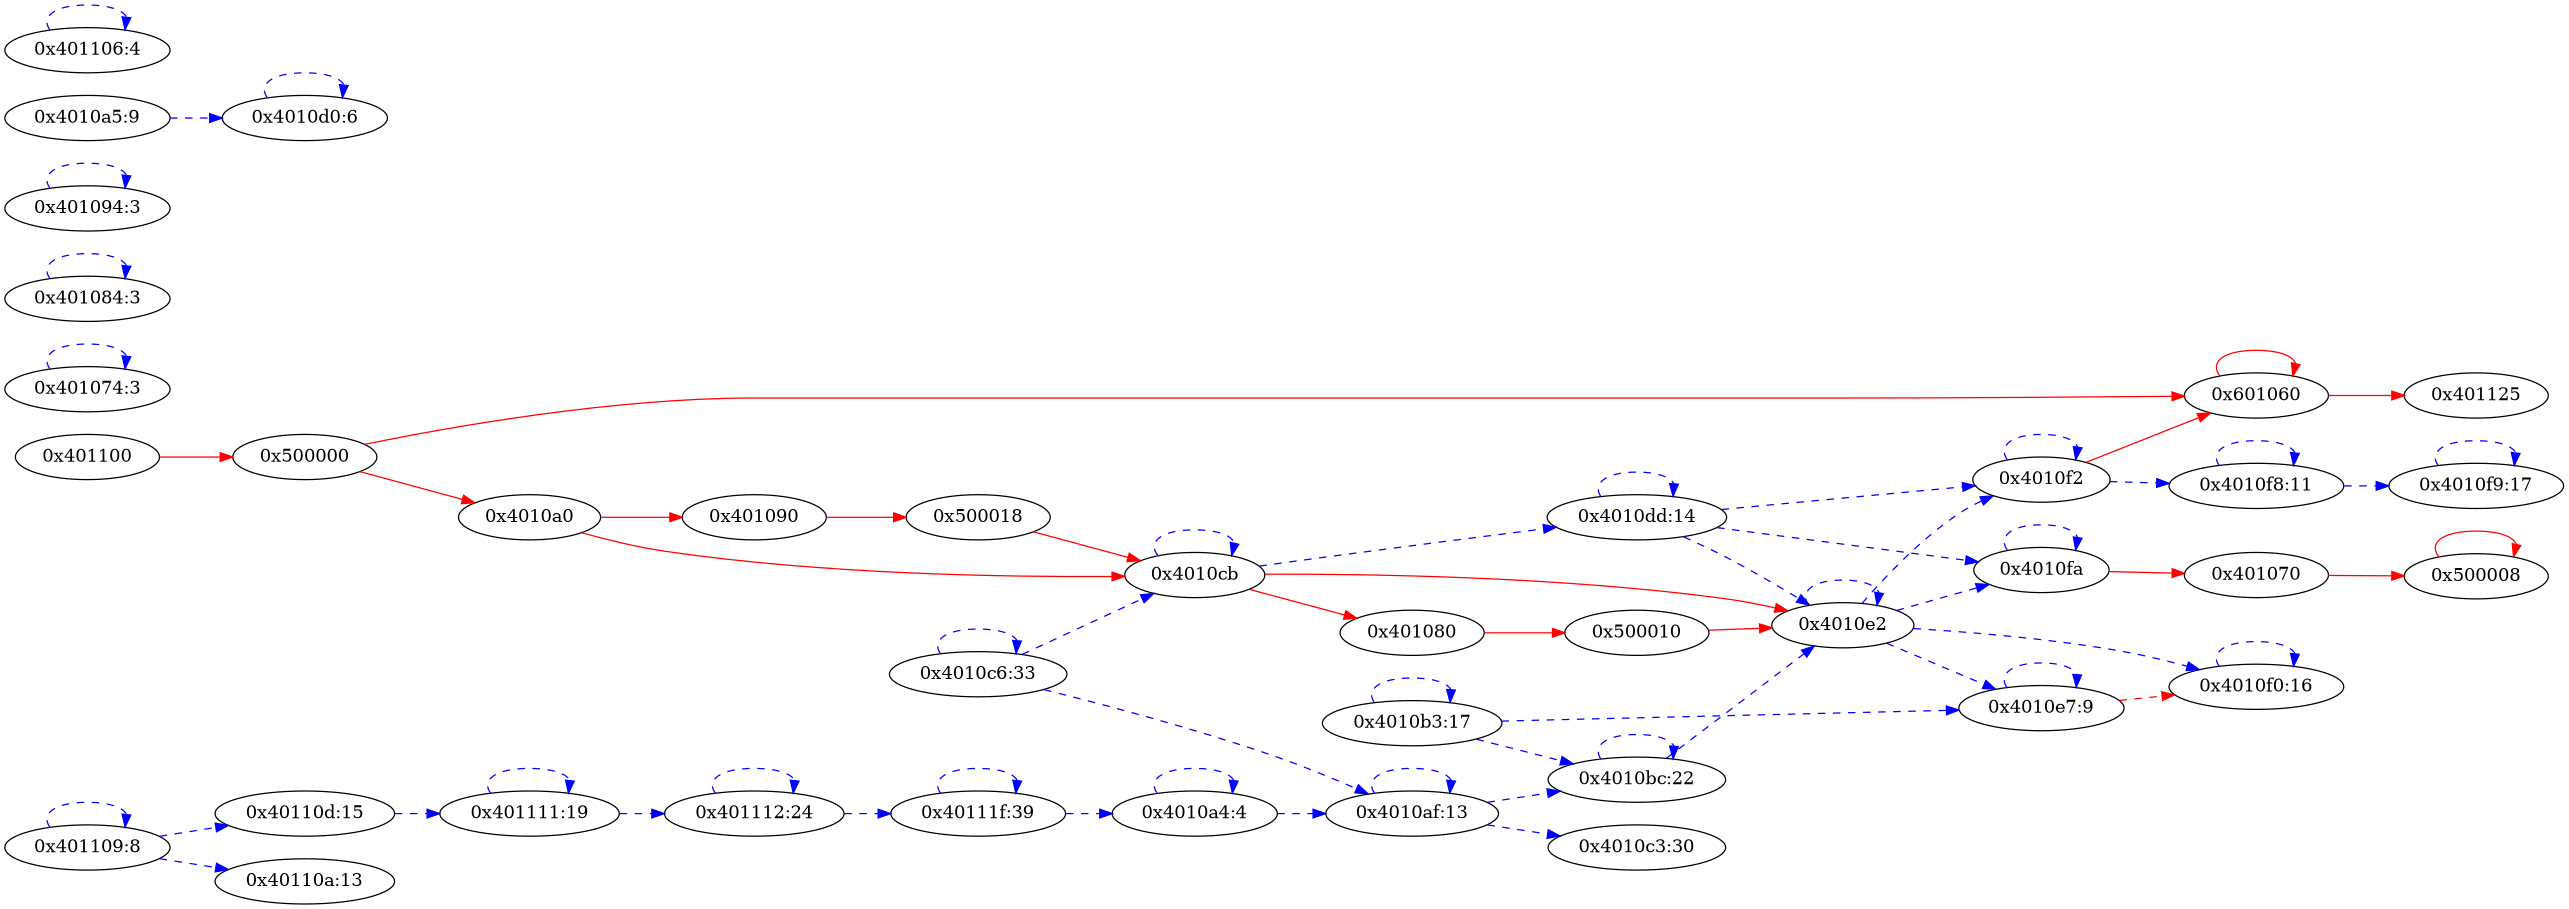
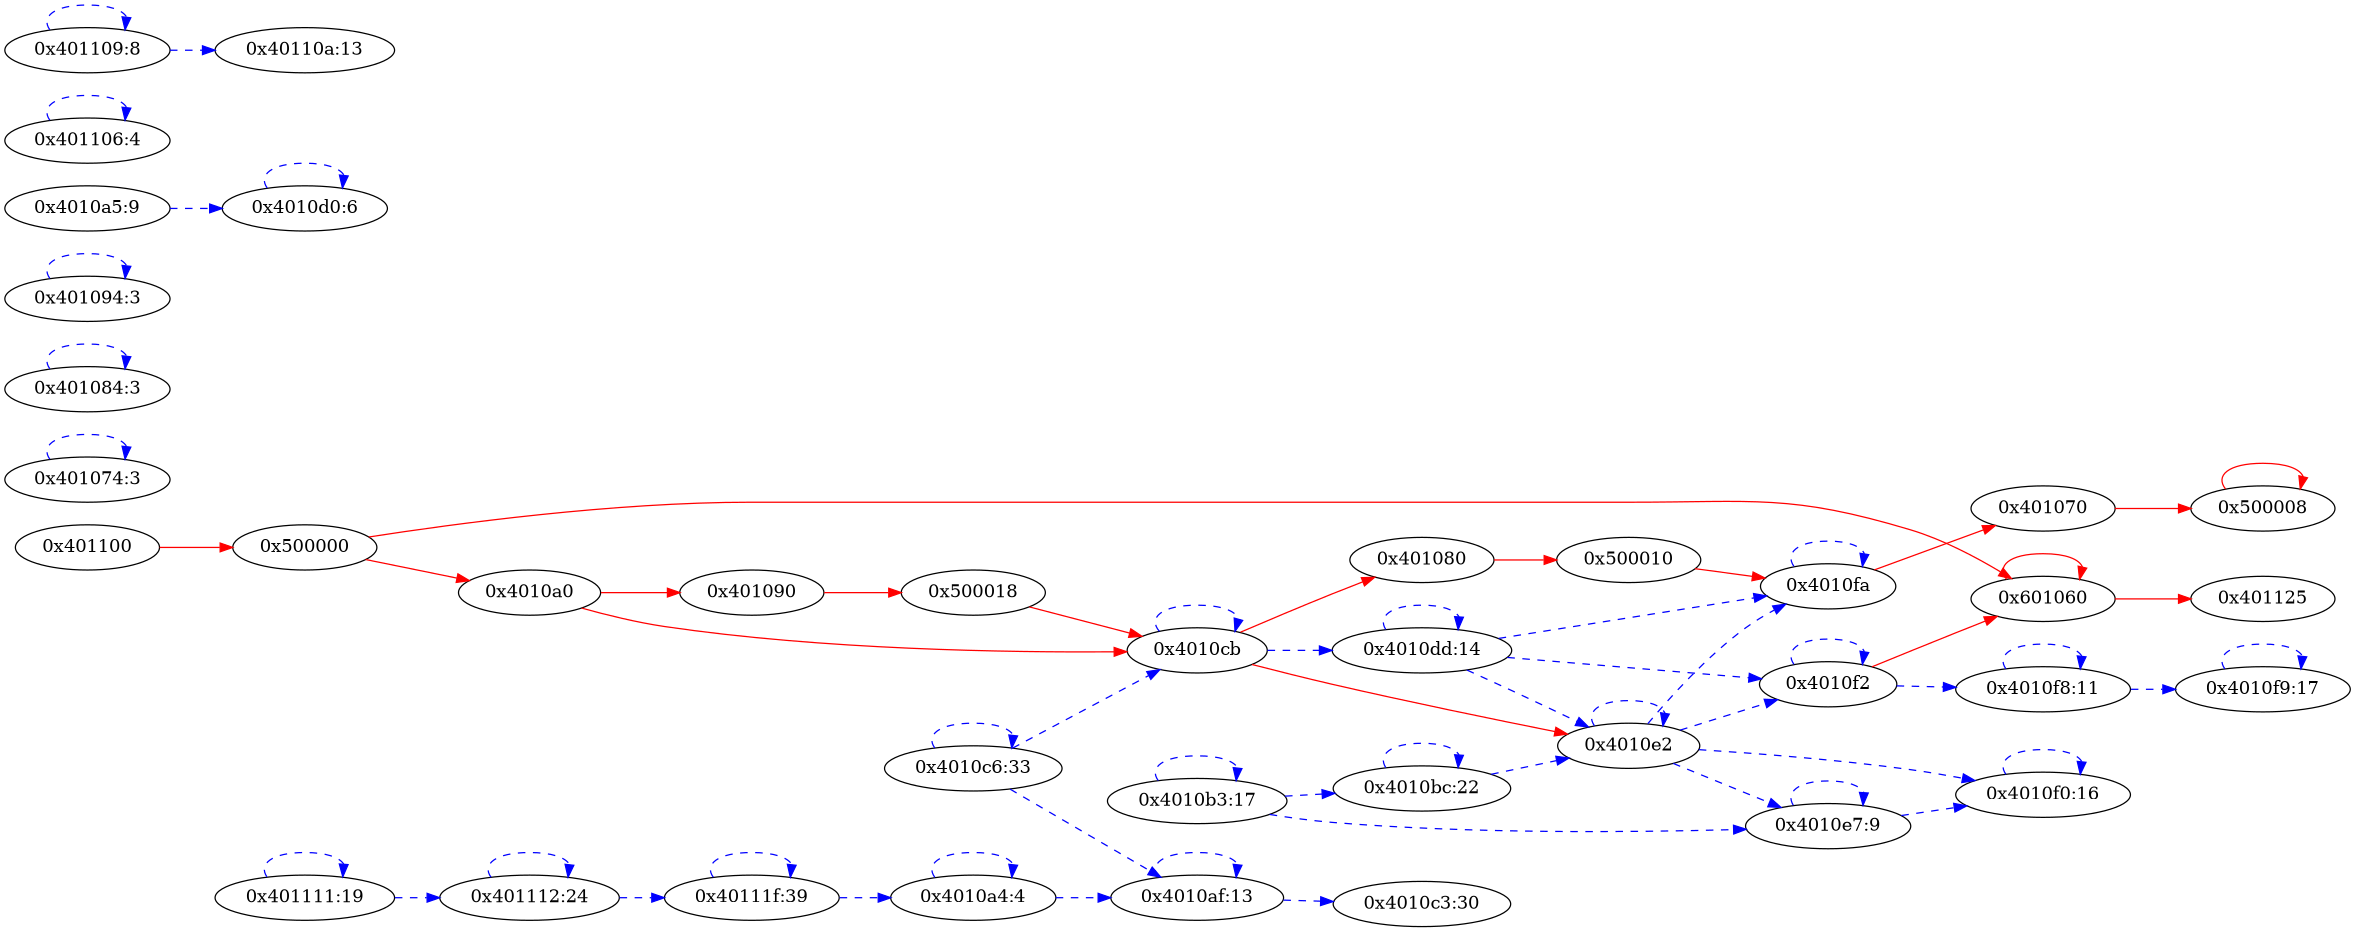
edge "0x500010" -> "0x4010e2": now "0x500010" -> "0x4010fa"
edge "0x4010e7:9" -> "0x4010f0:16": color red -> blue
edge "0x4010af:13" -> "0x4010bc:22": removed
node "0x40110d:15": removed
